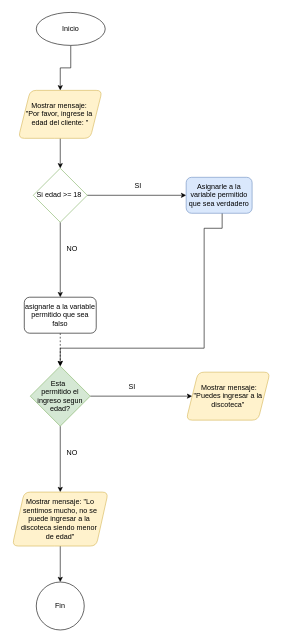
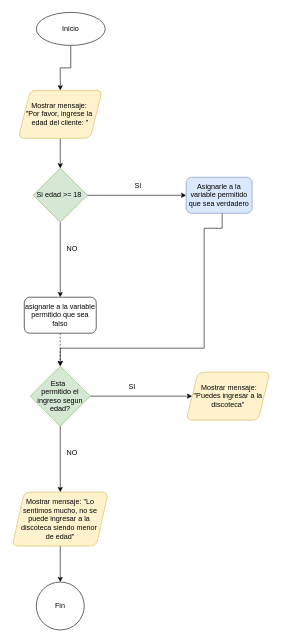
node "Si edad >= 18": fillcolor #ffffff -> #d5e8d4
